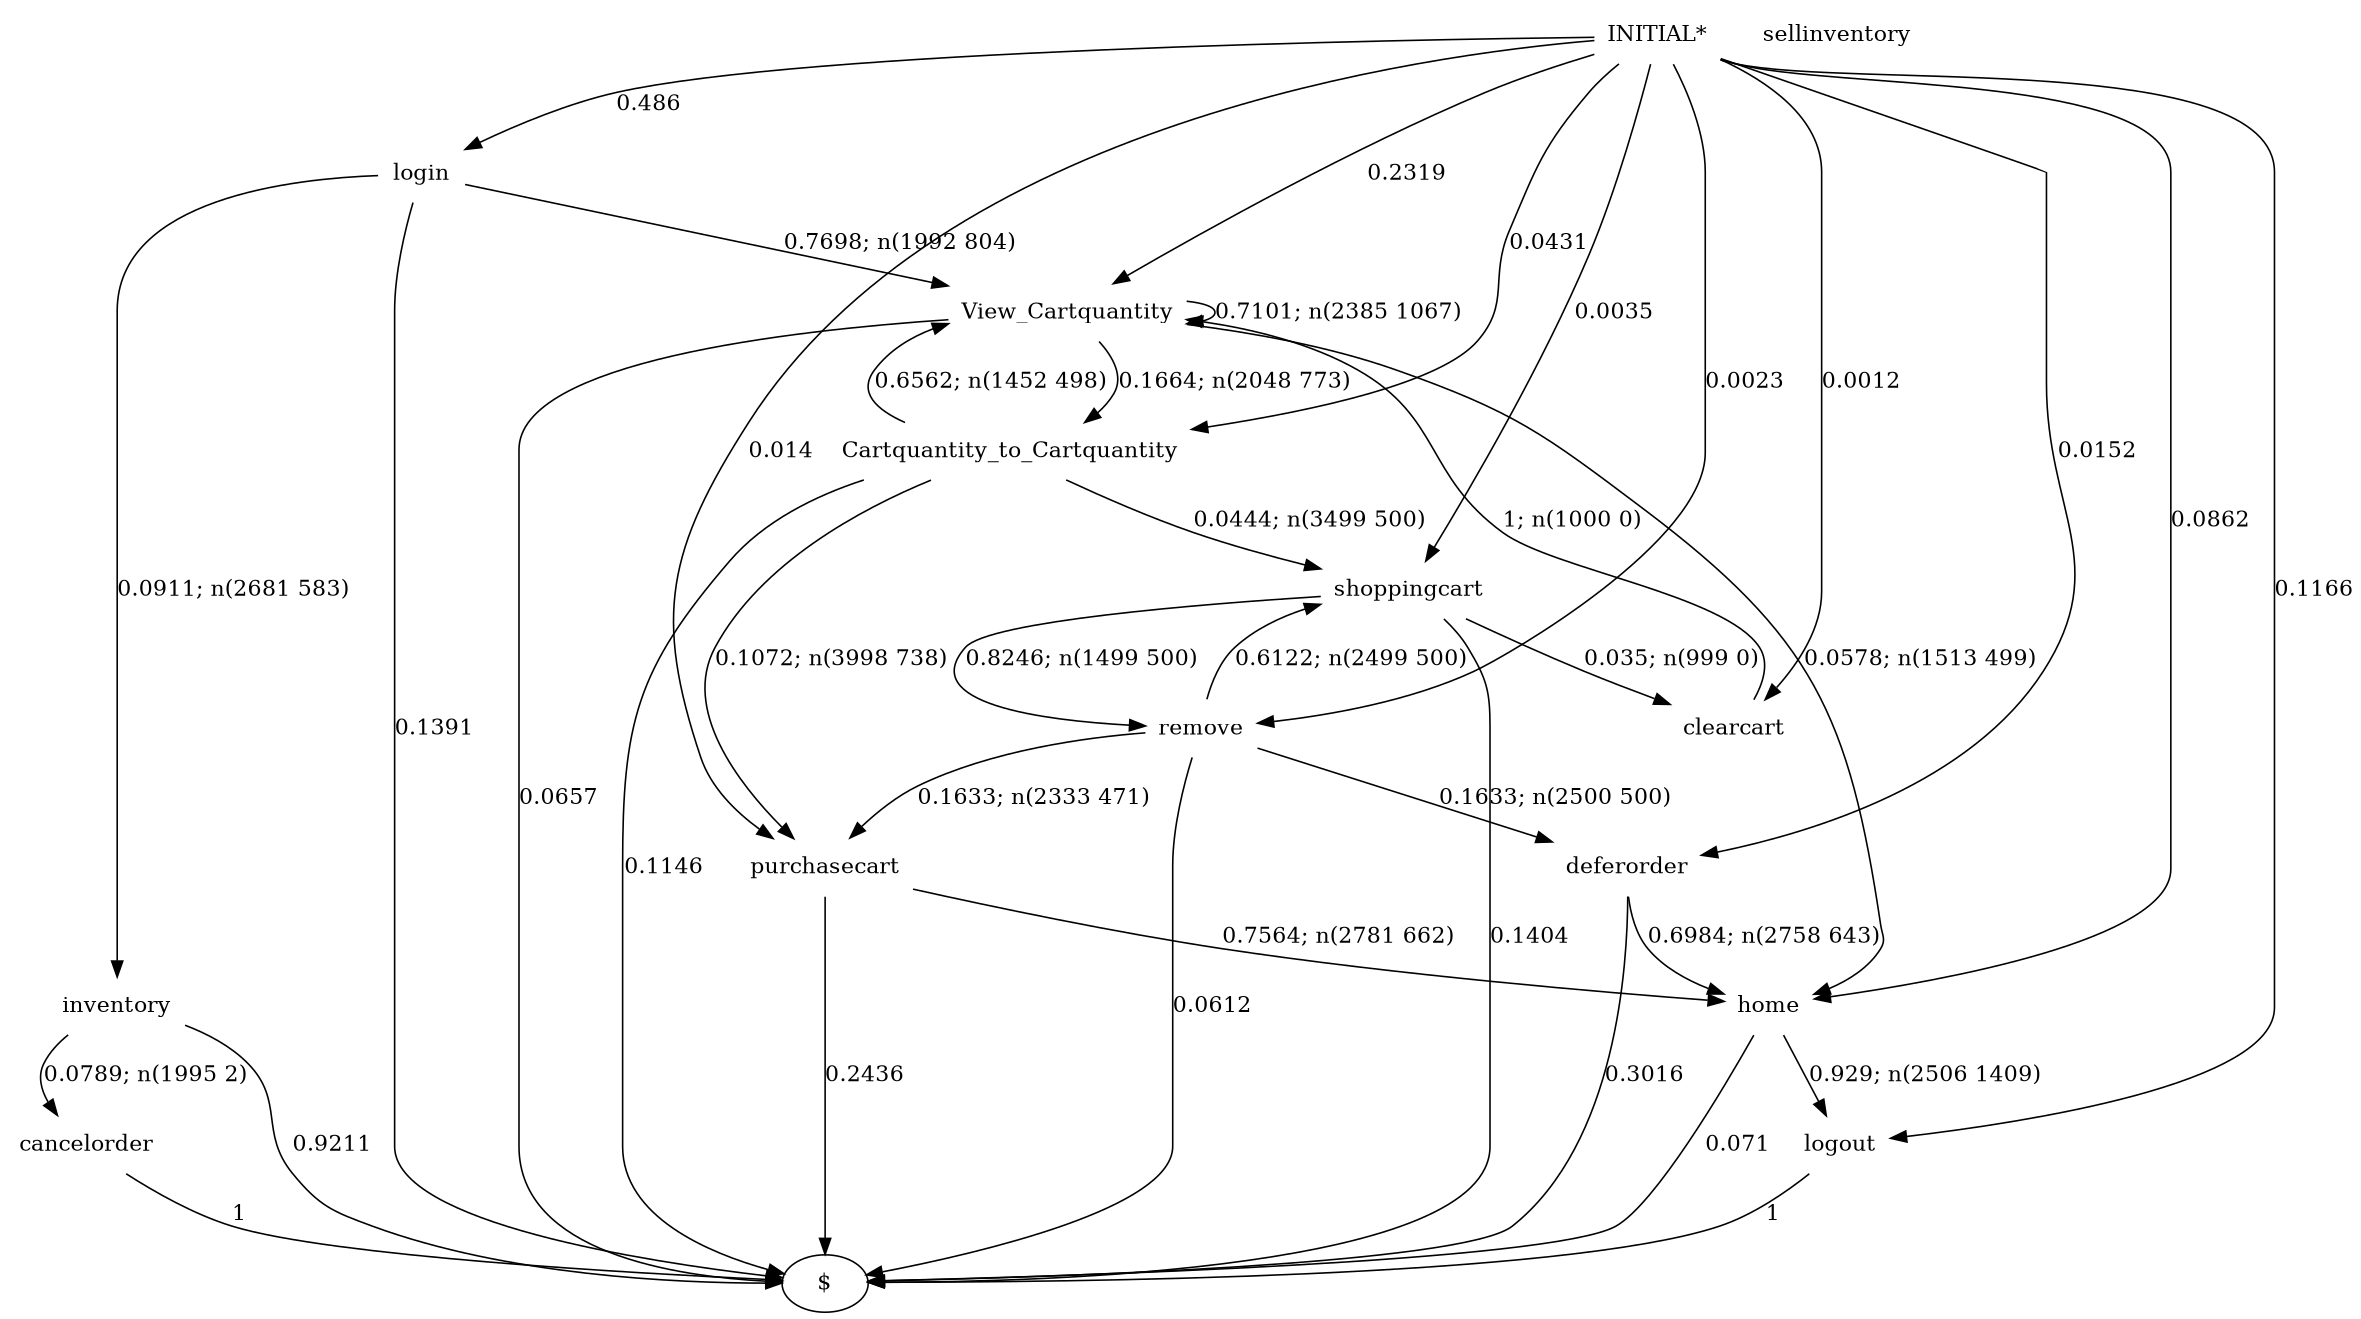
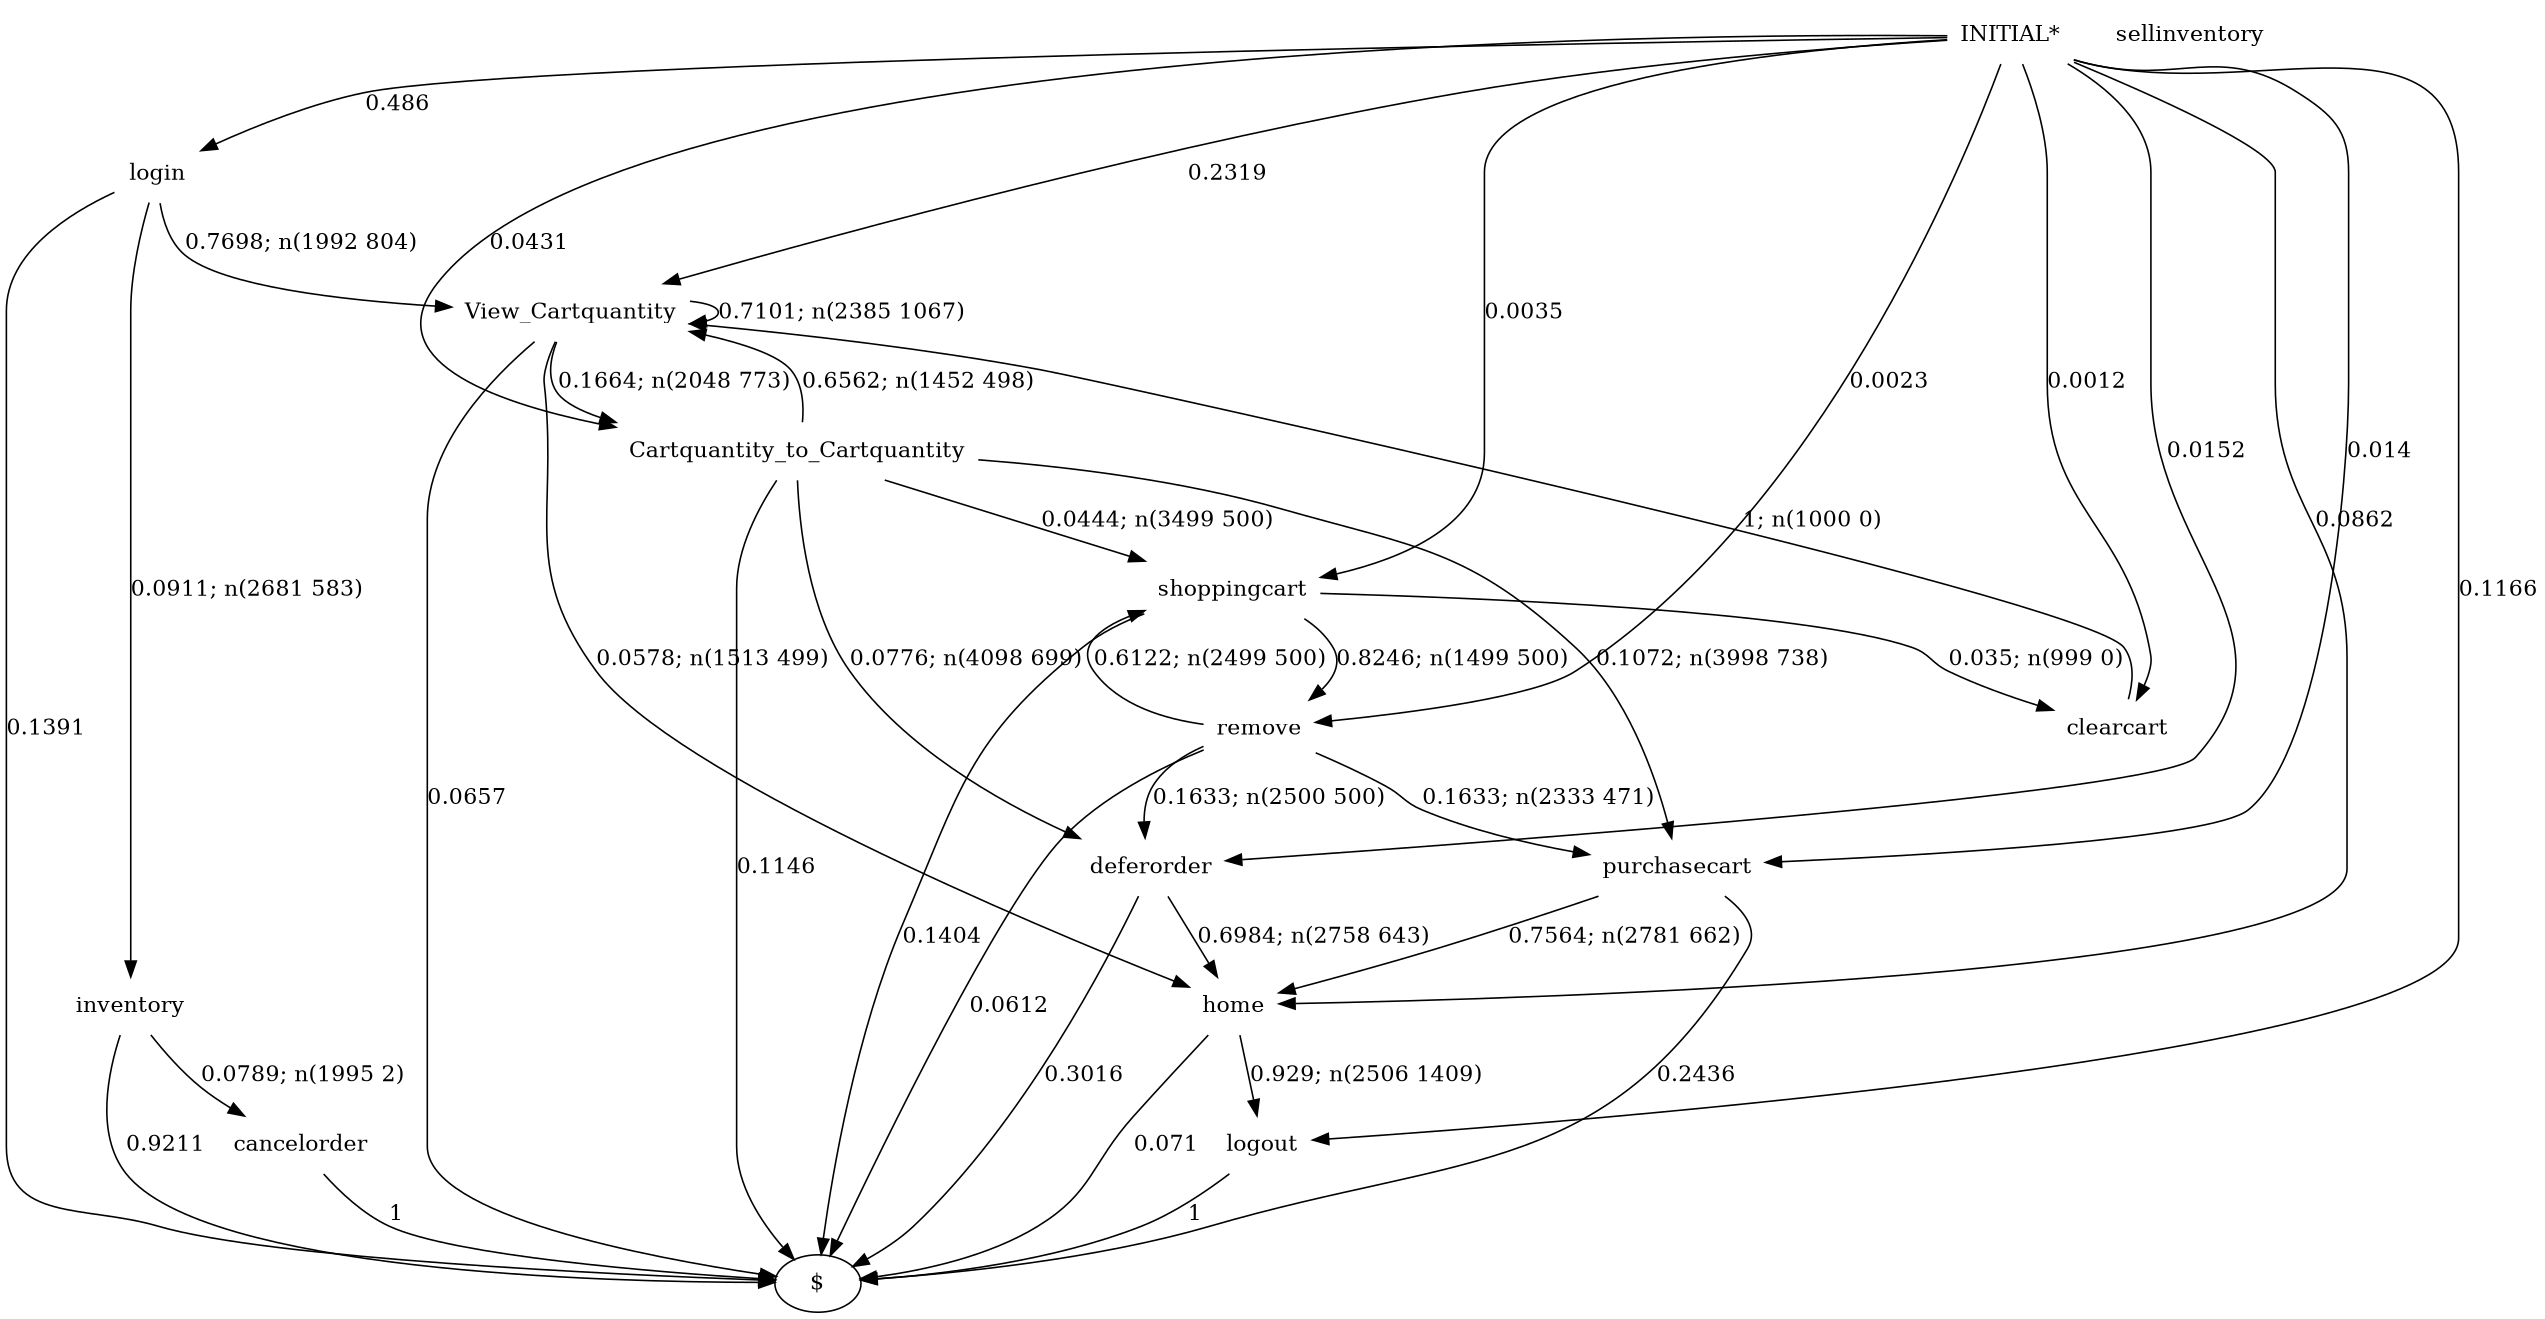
edge "Cartquantity_to_Cartquantity" -> "deferorder": added, label "0.0776; n(4098 699)"
